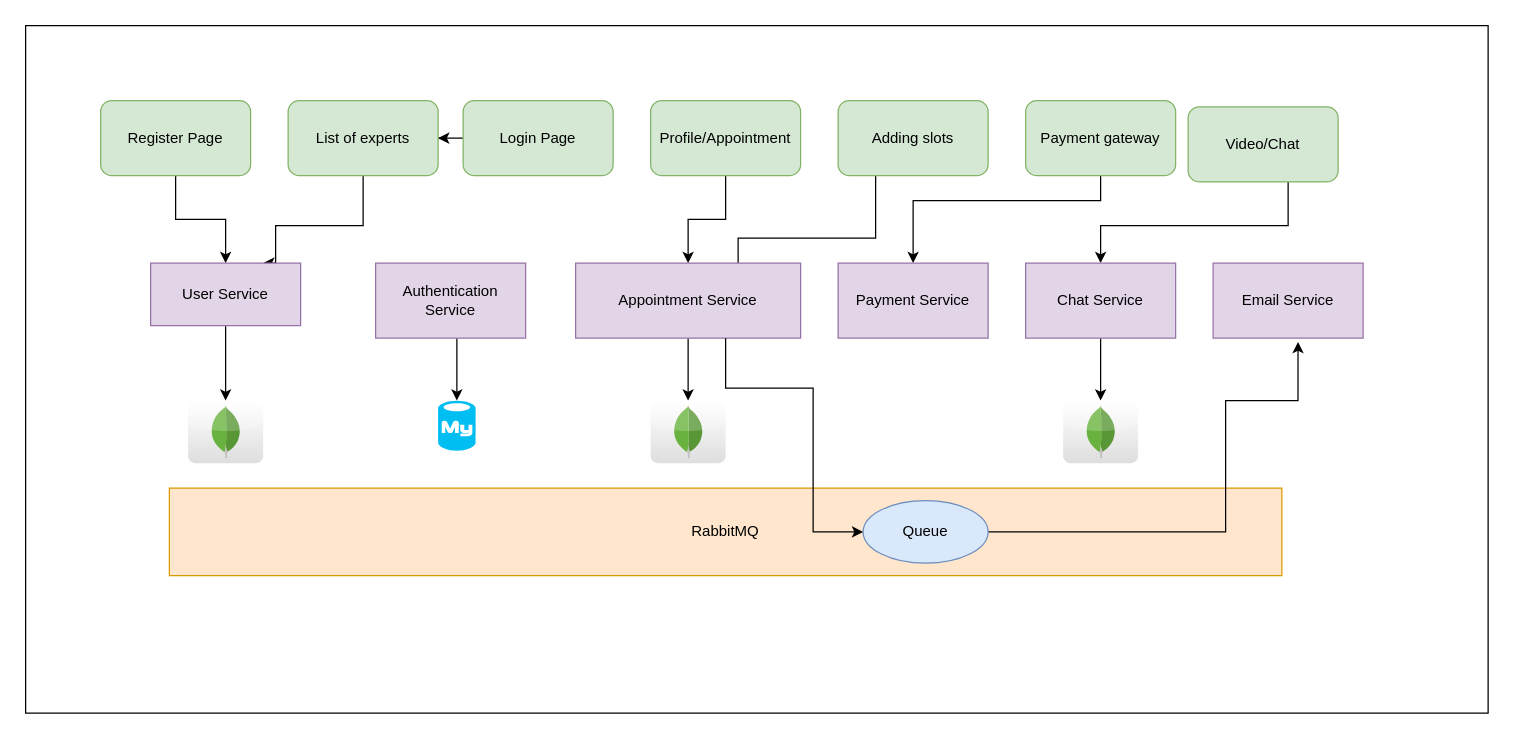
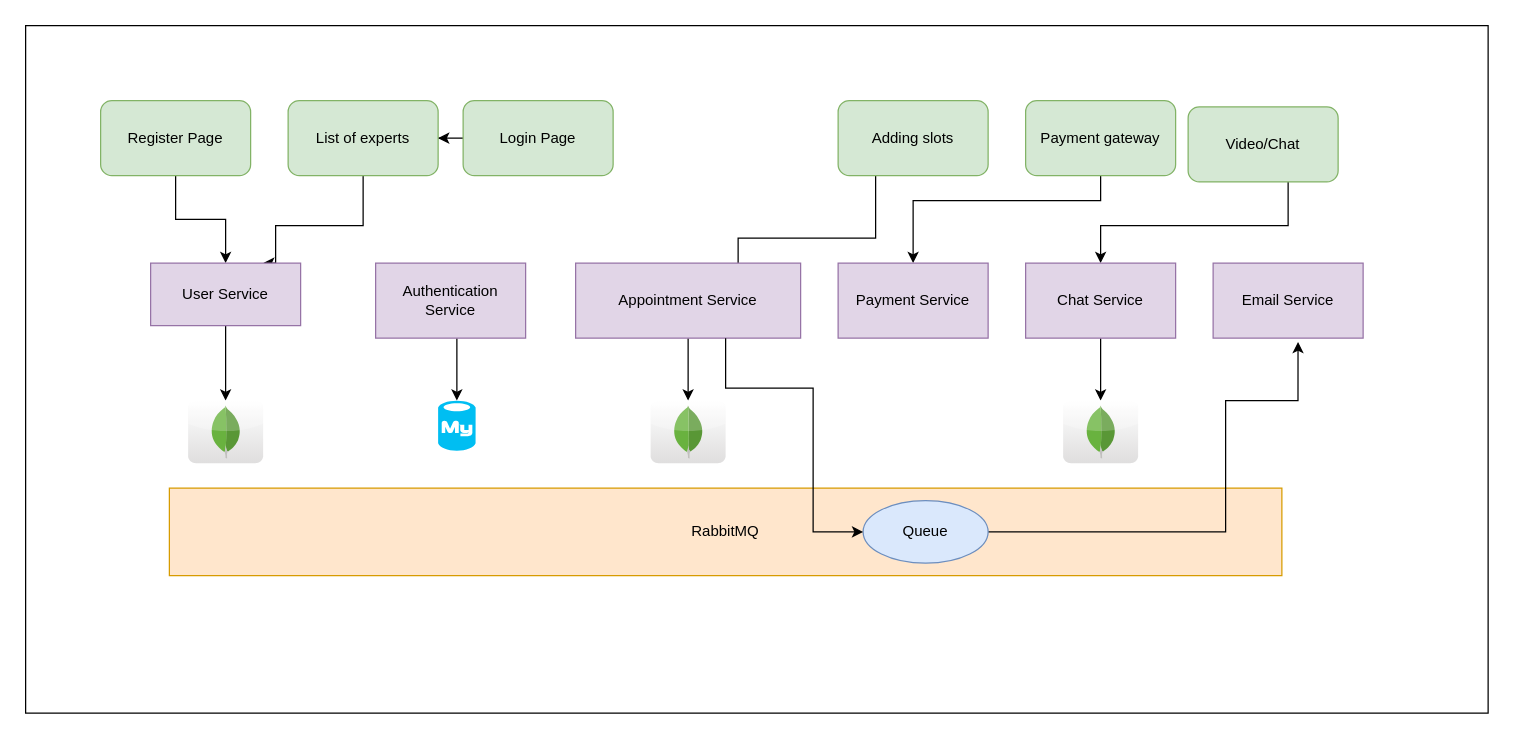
node "Profile/Appointment": removed
edge "Profile/Appointment" -> "Appointment Service": removed
